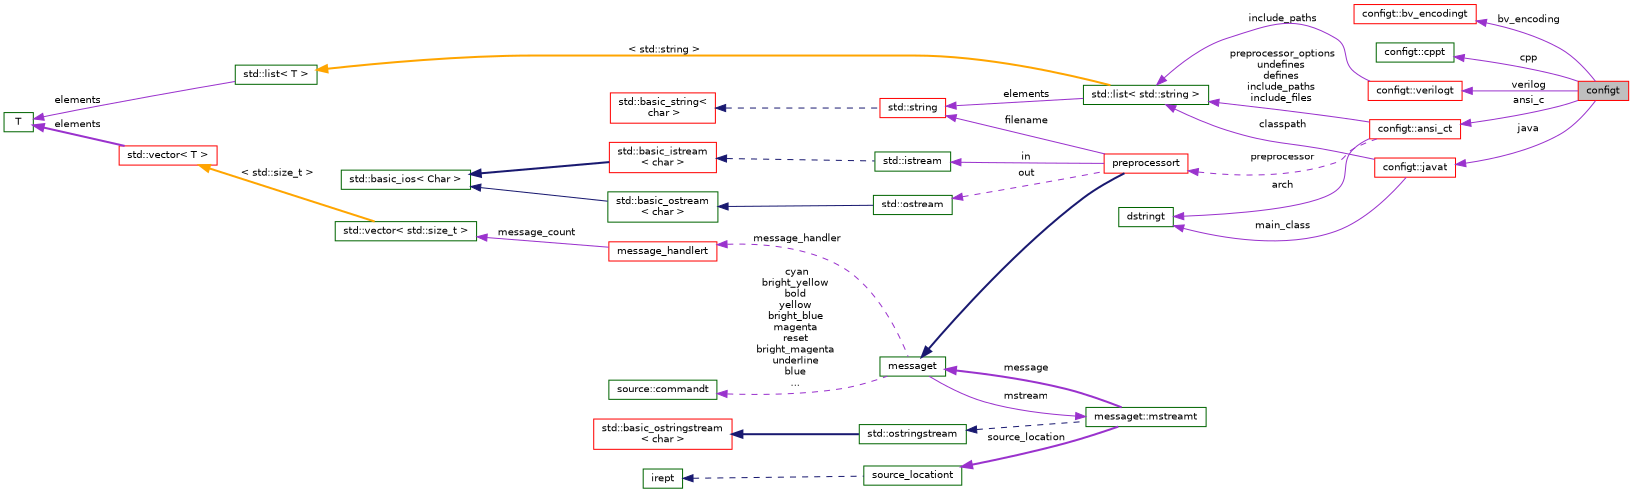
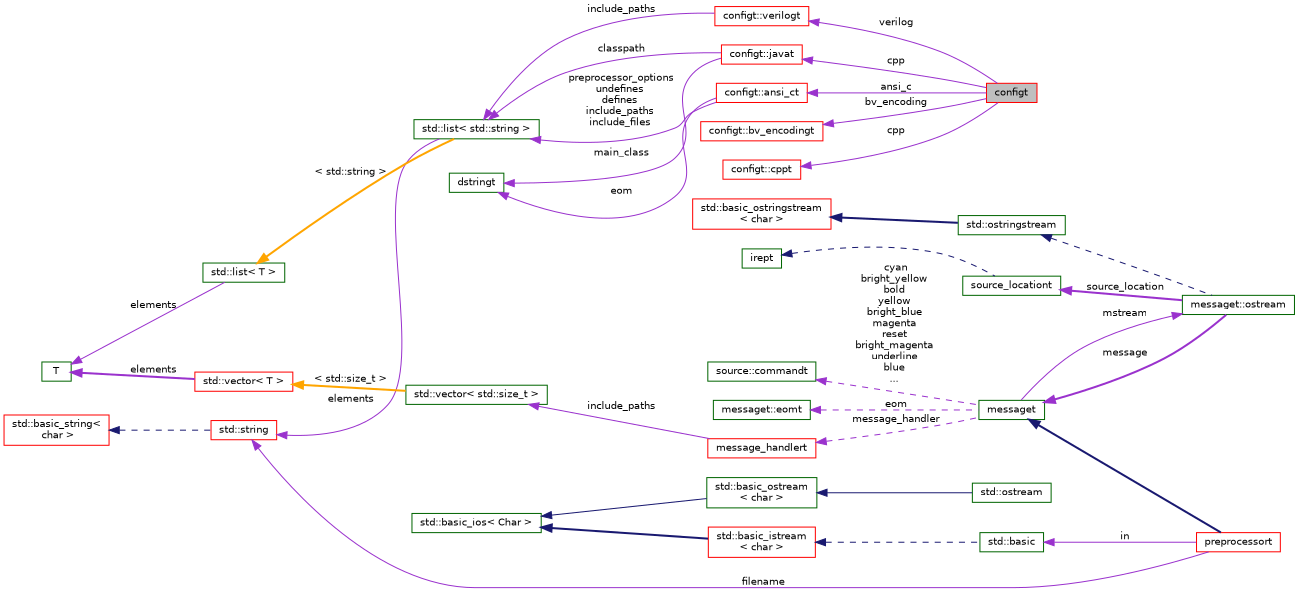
node "configt::cppt": color darkgreen -> red
edge "configt" -> "configt::javat": label " java" -> " cpp"
node "std::istream": label "std::istream" -> "std::basic"
edge "configt::ansi_ct" -> "preprocessort": removed, label "preprocessor"
edge "preprocessort" -> "std::ostream": removed, label "out"
edge "configt::ansi_ct" -> "dstringt": label " arch" -> " eom"
edge "message_handlert" -> "std::vector< std::size_t >": label " message_count" -> " include_paths"
node "messaget::eomt": added
node "messaget::mstreamt": label "messaget::mstreamt" -> "messaget::ostream"
